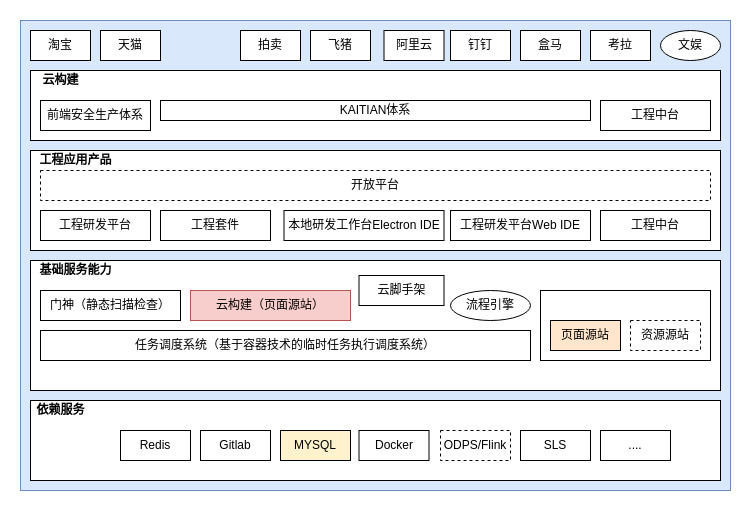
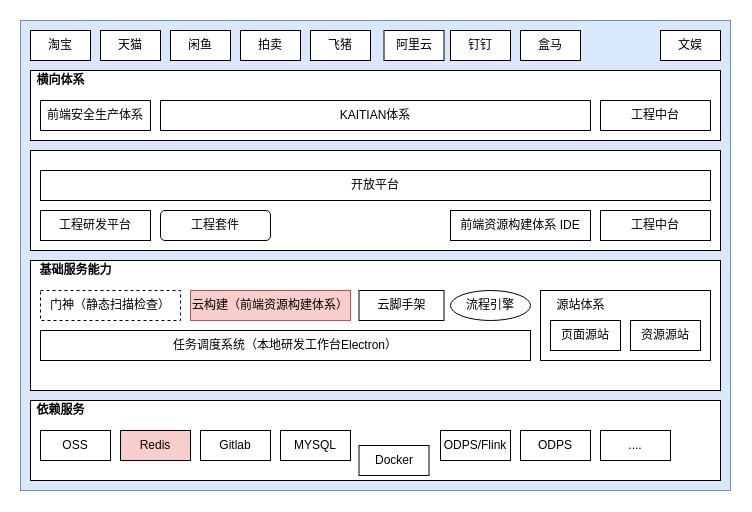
node "闲鱼": added
node "考拉": removed
node "文娱": shape ellipse -> rectangle
node "云构建": label "云构建" -> "横向体系"
node "KAITIAN体系": size 430x20 -> 430x30
node "工程应用产品": removed
node "开放平台": style dashed -> solid
node "工程套件": shape rectangle -> rounded rectangle
node "本地研发工作台Electron IDE": removed
node "工程研发平台Web IDE": label "工程研发平台Web IDE" -> "前端资源构建体系 IDE"
node "云脚手架": moved (402, 291) -> (402, 306)
node "门神（静态扫描检查）": style solid -> dashed
node "云构建（页面源站）": label "云构建（页面源站）" -> "云构建（前端资源构建体系）"
node "源站体系": added
node "页面源站": fillcolor #ffe6cc -> #ffffff
node "资源源站": style dashed -> solid
node "任务调度系统（基于容器技术的临时任务执行调度系统）": label "任务调度系统（基于容器技术的临时任务执行调度系统）" -> "任务调度系统（本地研发工作台Electron）"
node "OSS": added
node "Redis": fillcolor #ffffff -> #f8cecc
node "MYSQL": fillcolor #fff2cc -> #ffffff
node "Docker": moved (394, 446) -> (394, 461)
node "ODPS/Flink": style dashed -> solid
node "SLS": label "SLS" -> "ODPS"
